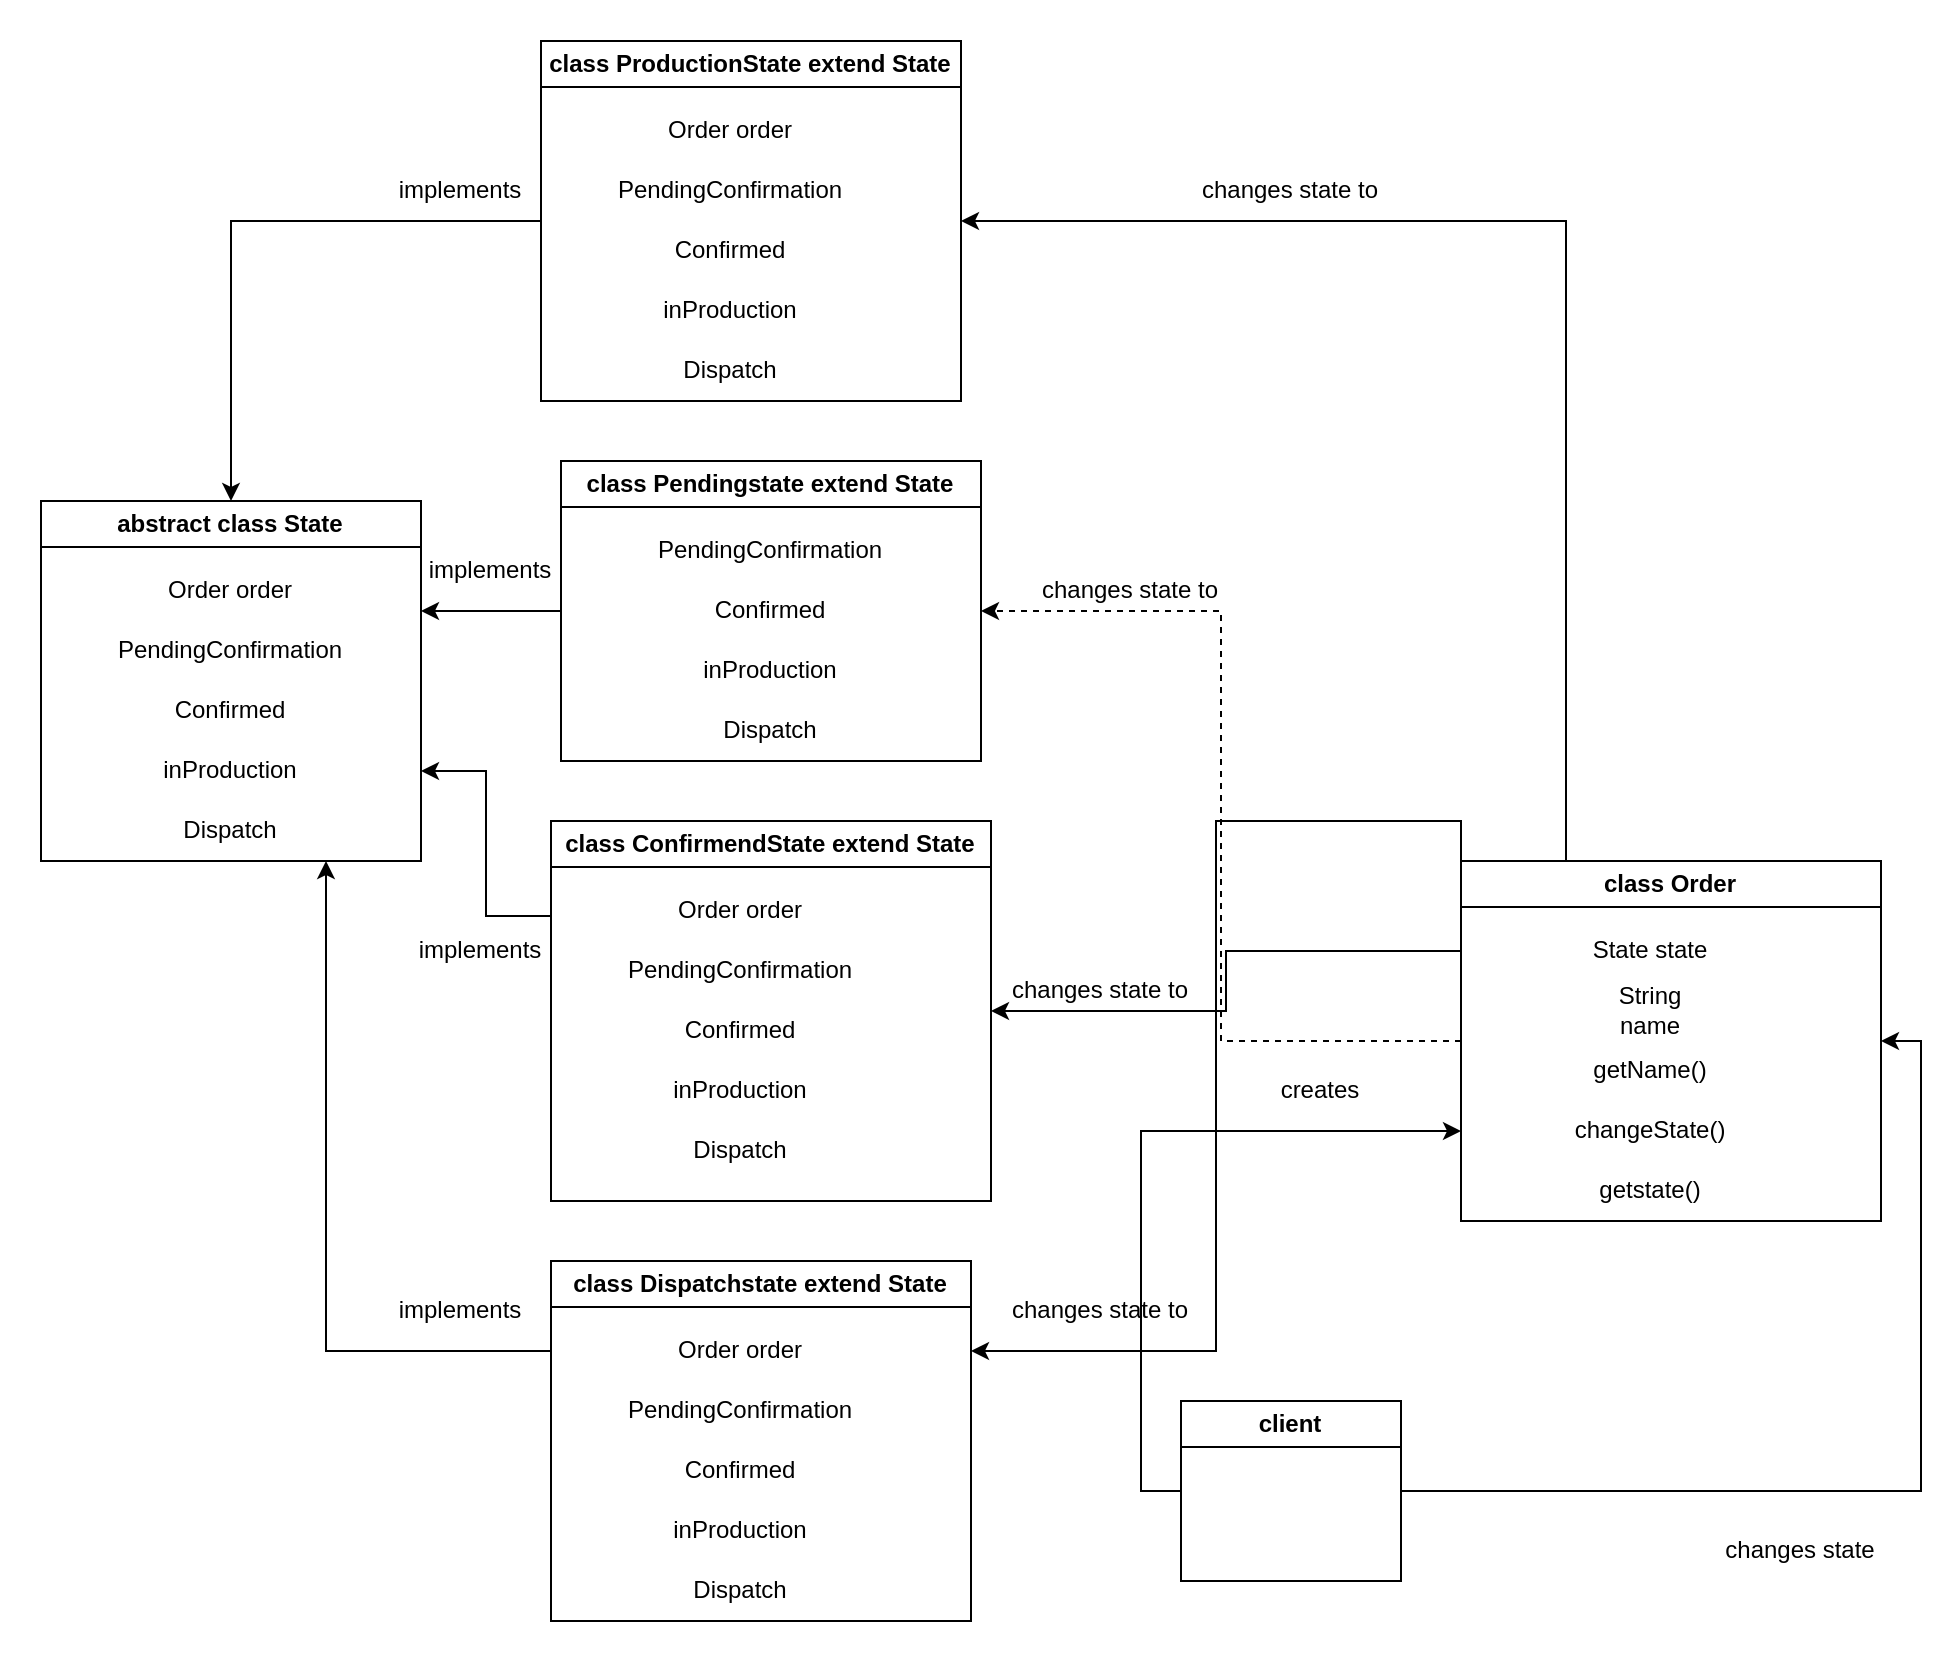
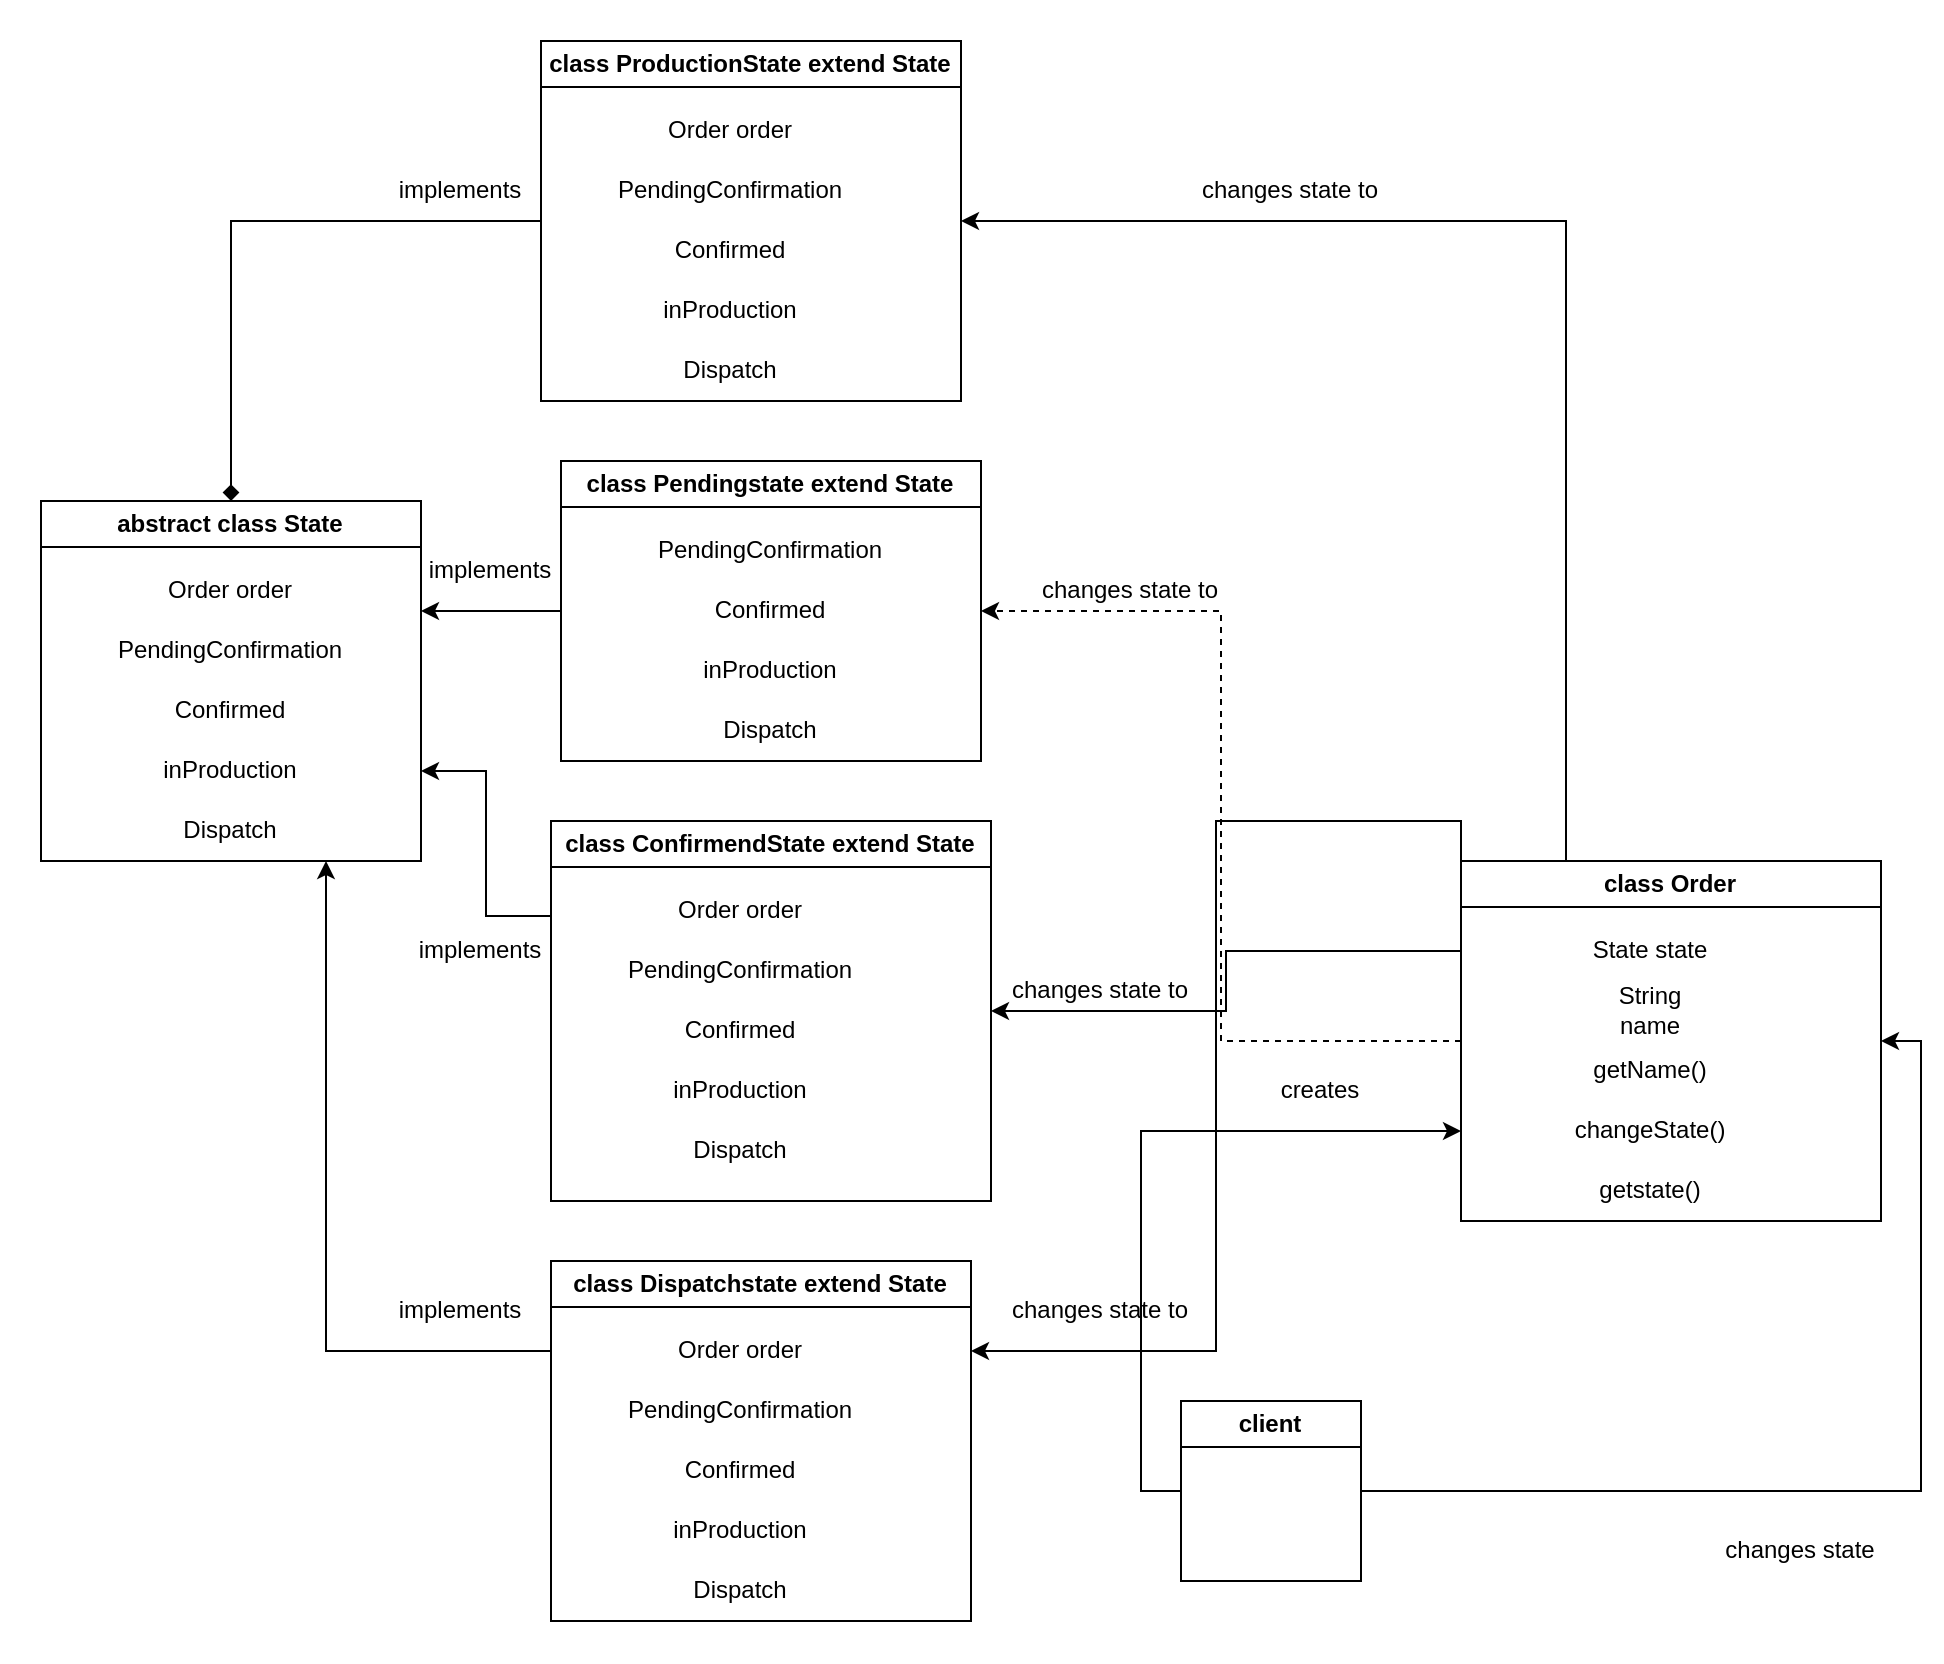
edge "class ProductionState extend State" -> "abstract class State": arrowhead classic -> diamond
node "client": size 220x180 -> 180x180
